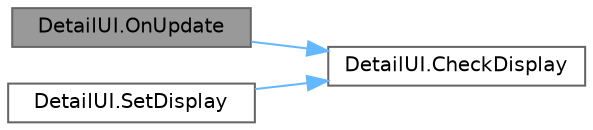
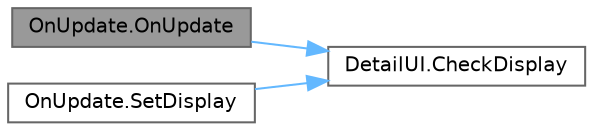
node "DetailUI.OnUpdate": label "DetailUI.OnUpdate" -> "OnUpdate.OnUpdate"
node "DetailUI.SetDisplay": label "DetailUI.SetDisplay" -> "OnUpdate.SetDisplay"
